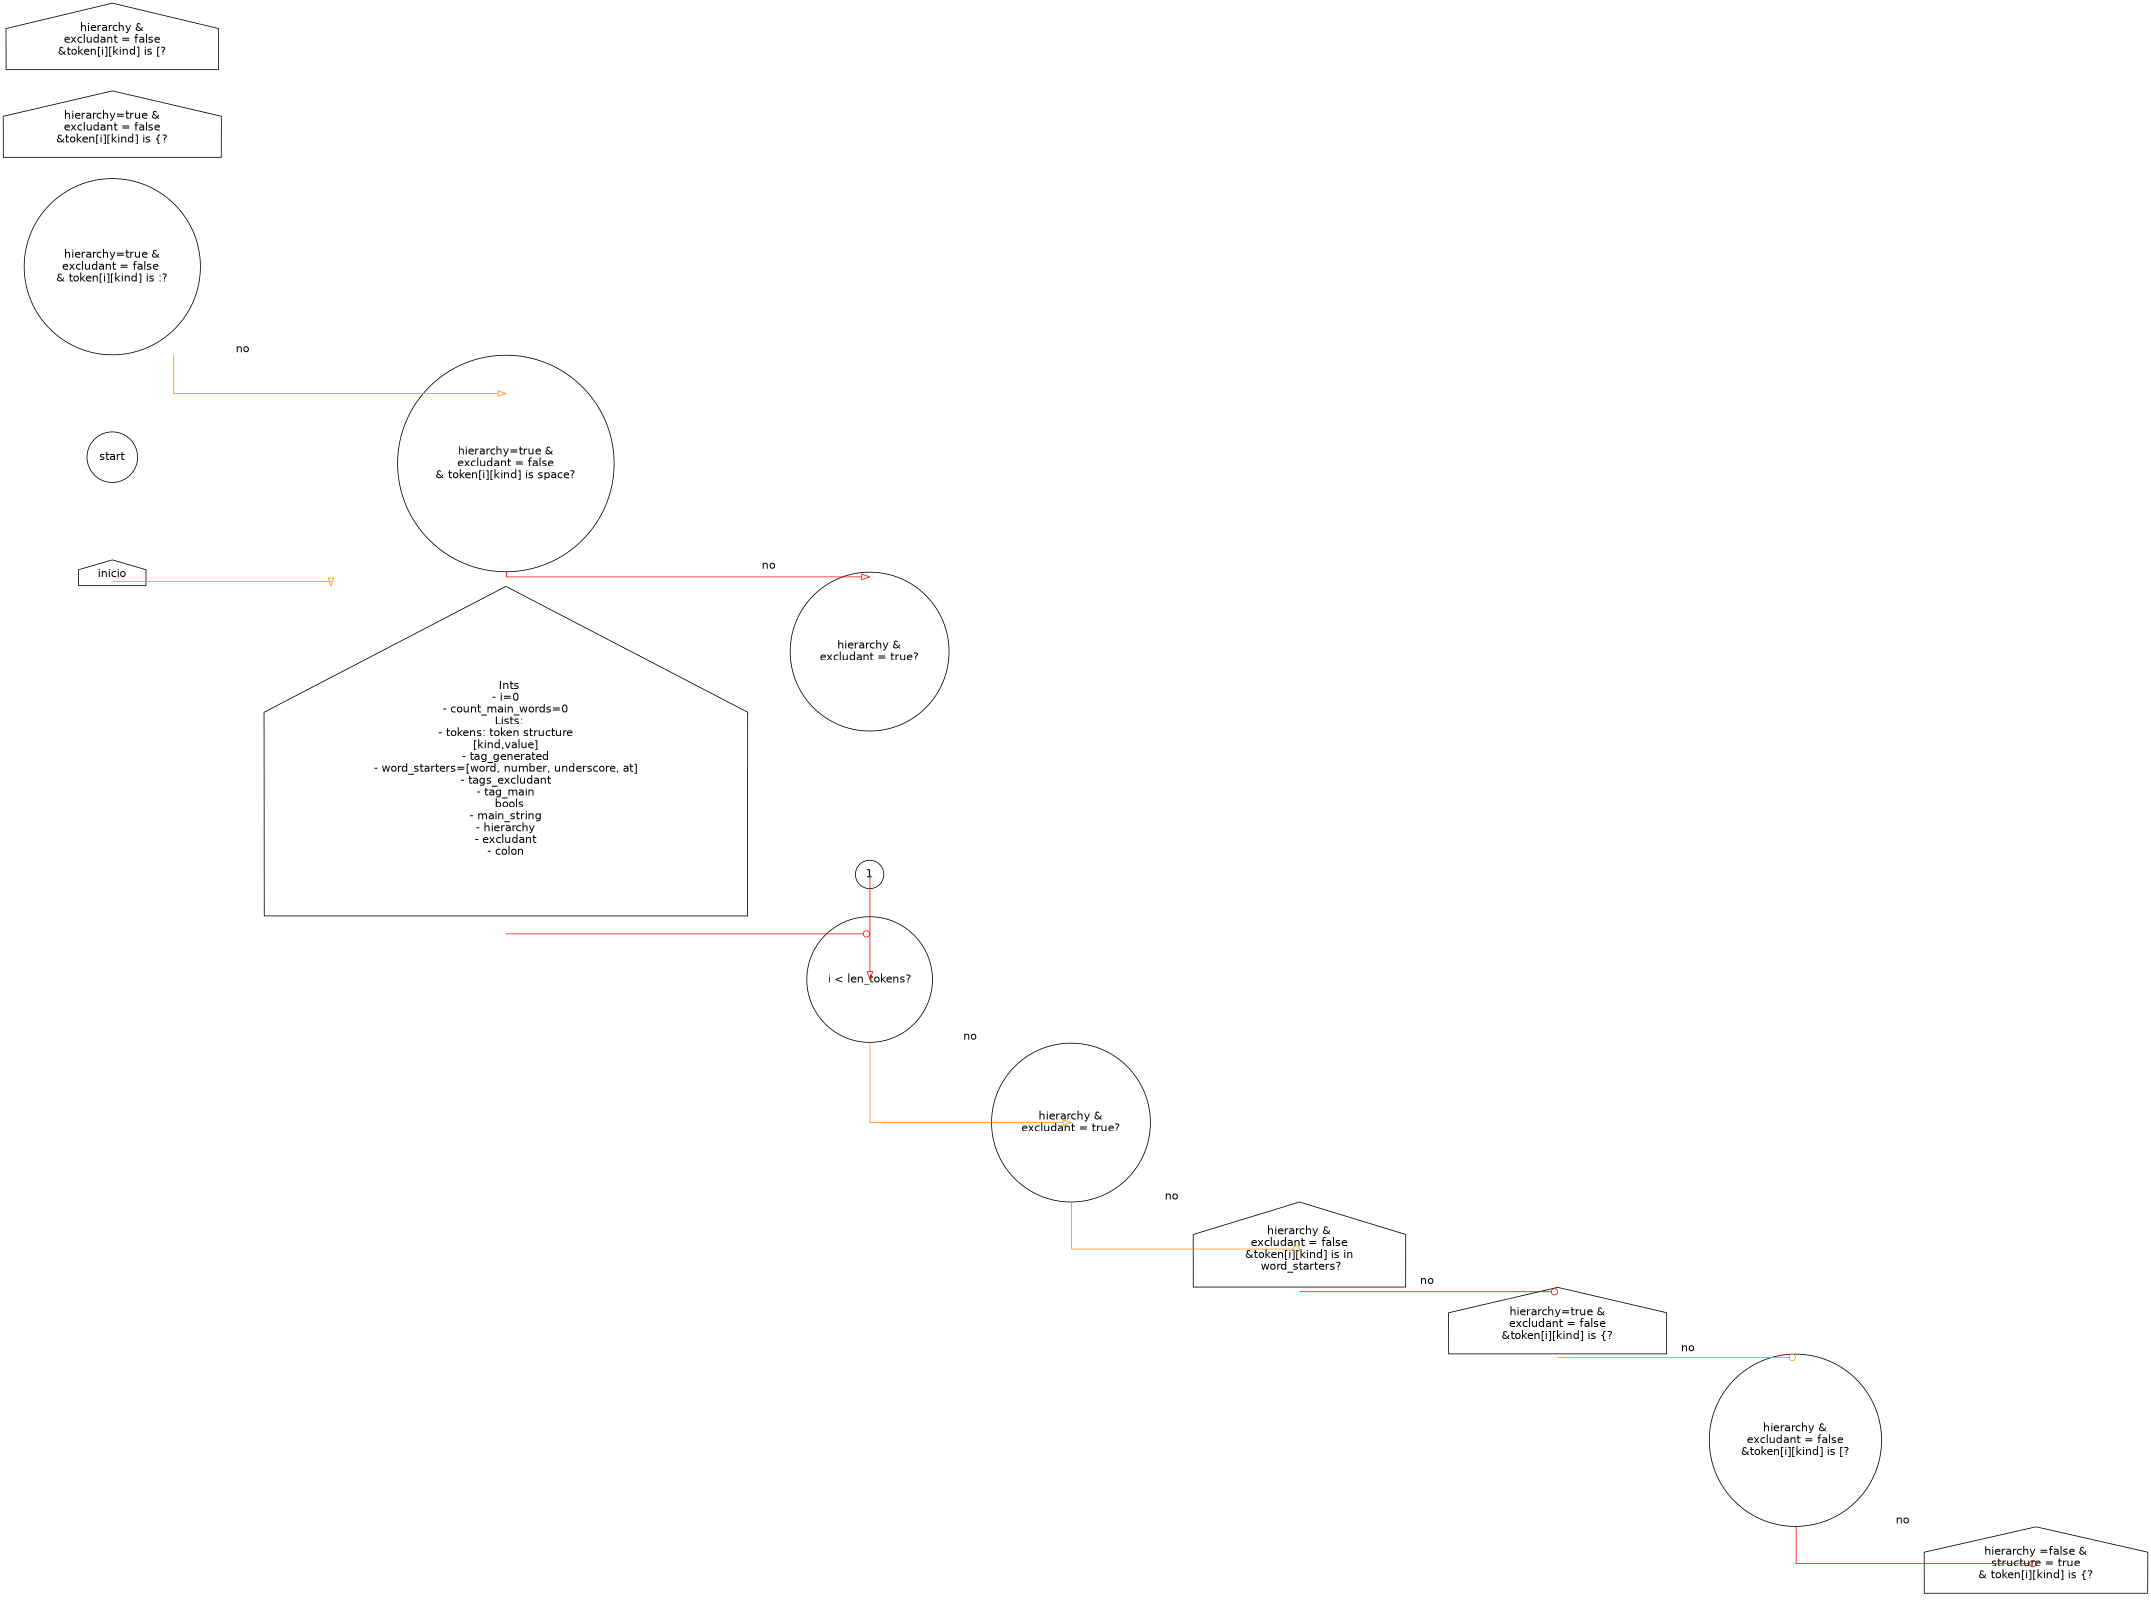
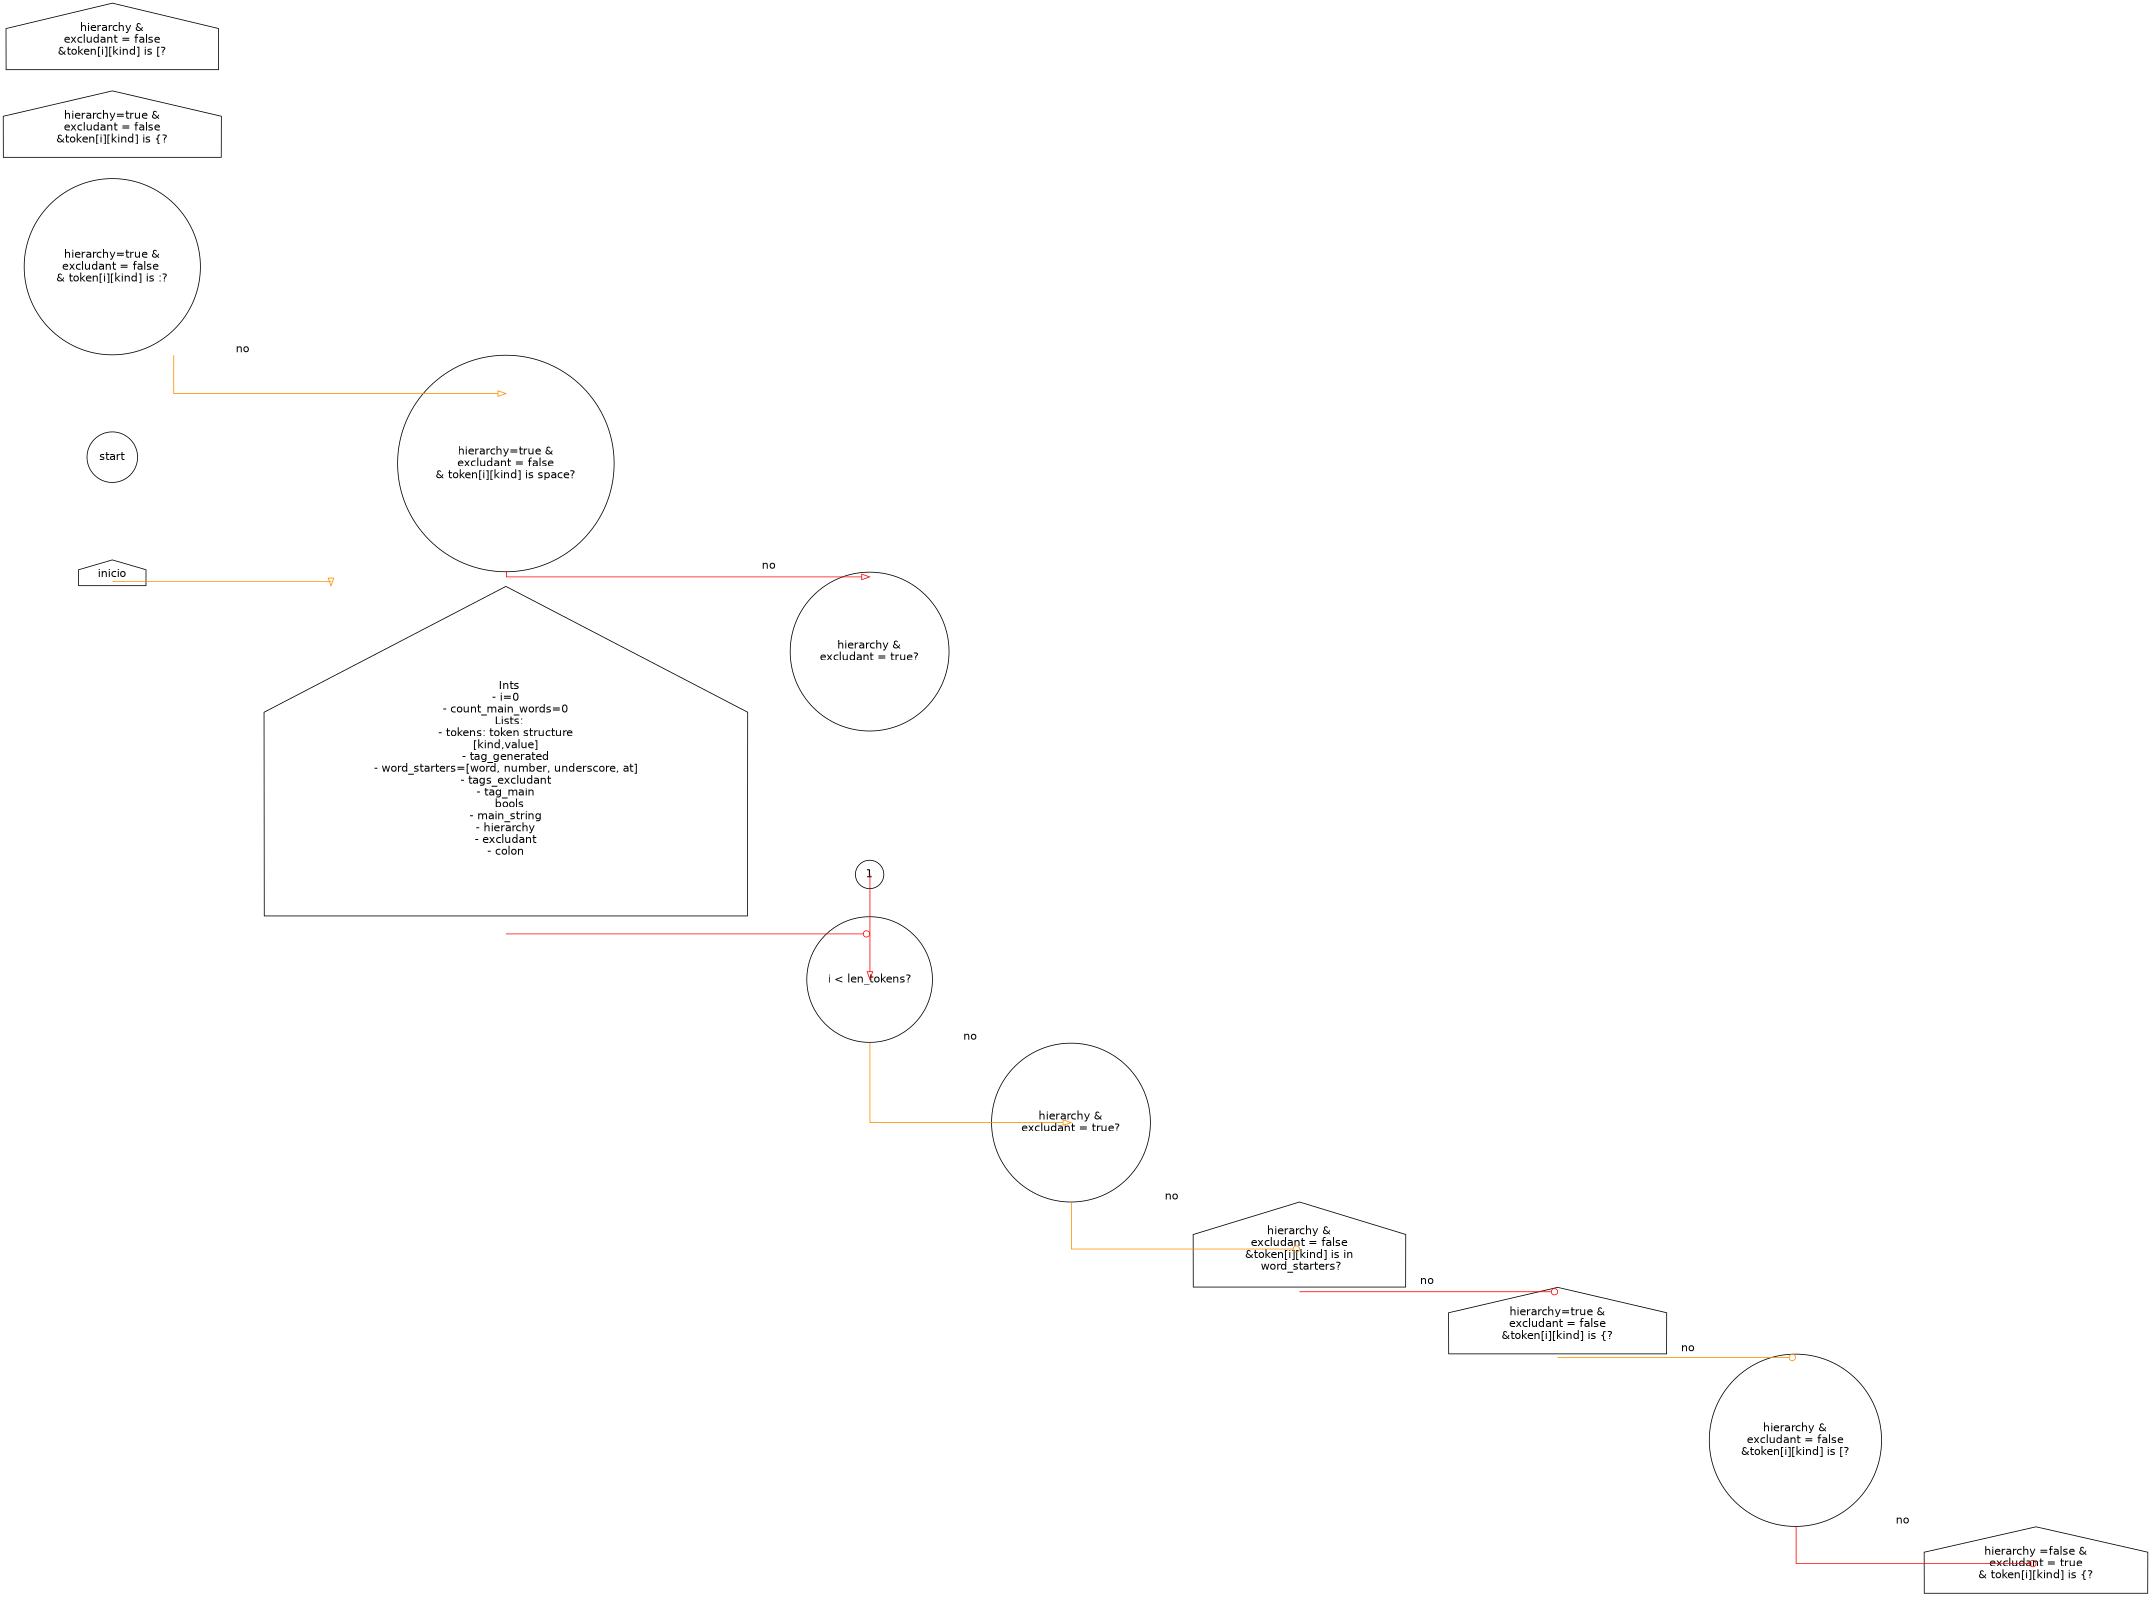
node "hierarchy =false & structure = true & token[i][kind] is {?": label "hierarchy =false & structure = true & token[i][kind] is {?" -> "hierarchy =false & excludant = true & token[i][kind] is {?"
